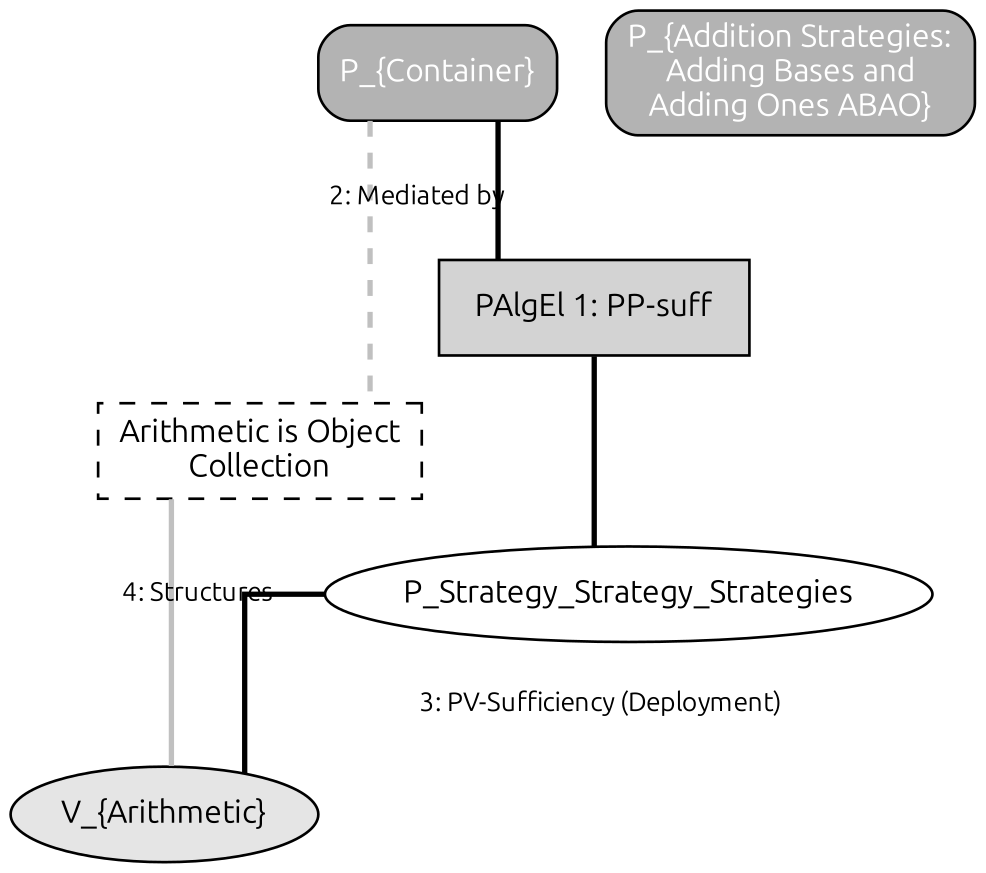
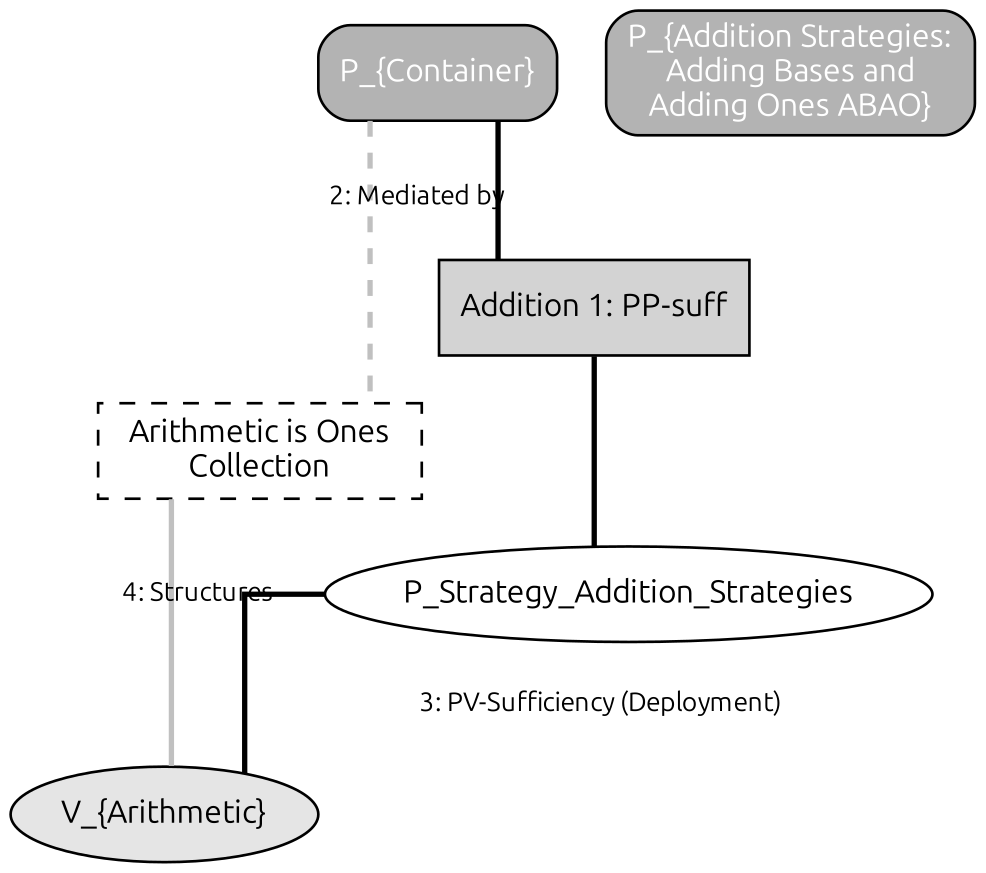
node "PAlgEl 1: PP-suff": label "PAlgEl 1: PP-suff" -> "Addition 1: PP-suff"
node "Arithmetic is Object Collection": label "Arithmetic is Object Collection" -> "Arithmetic is Ones Collection"
node "P_Strategy_Strategy_Strategies": label "P_Strategy_Strategy_Strategies" -> "P_Strategy_Addition_Strategies"
